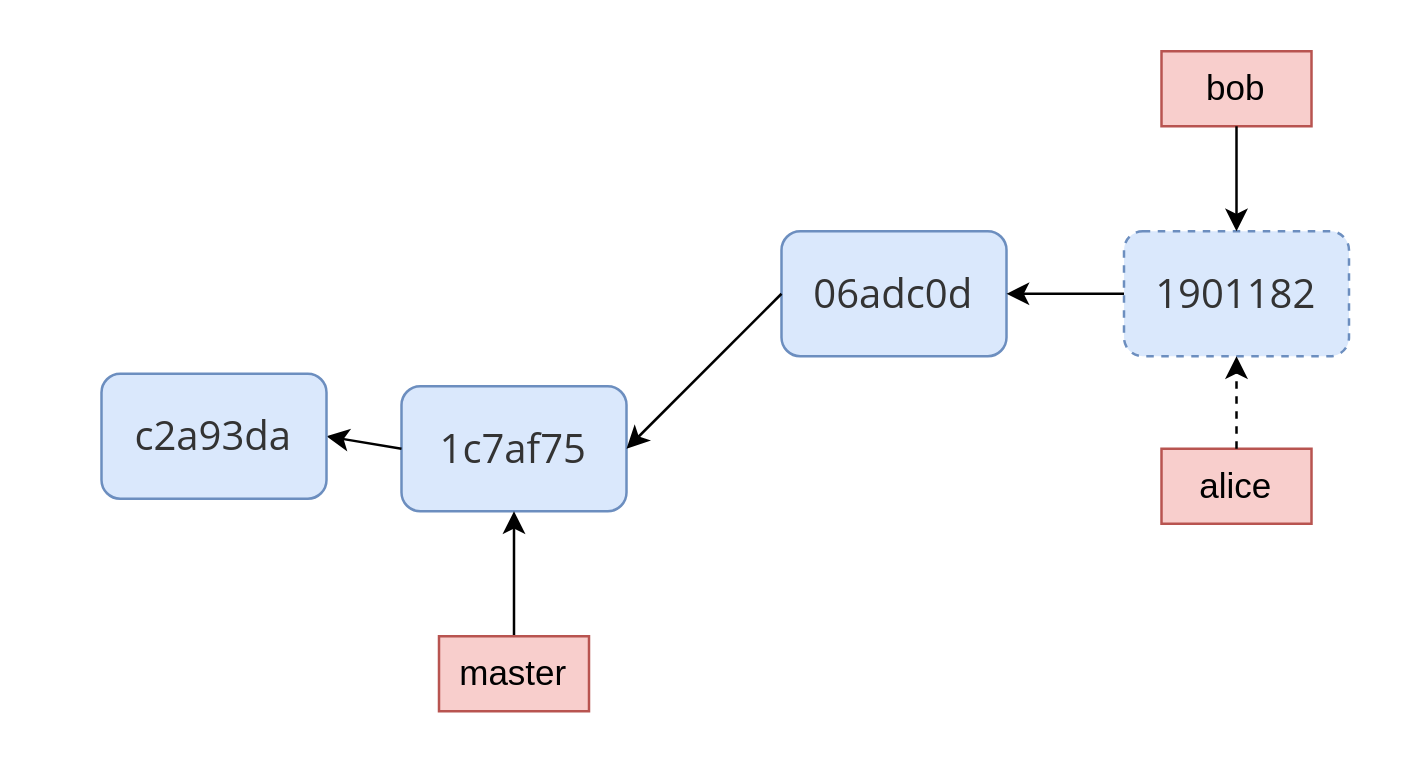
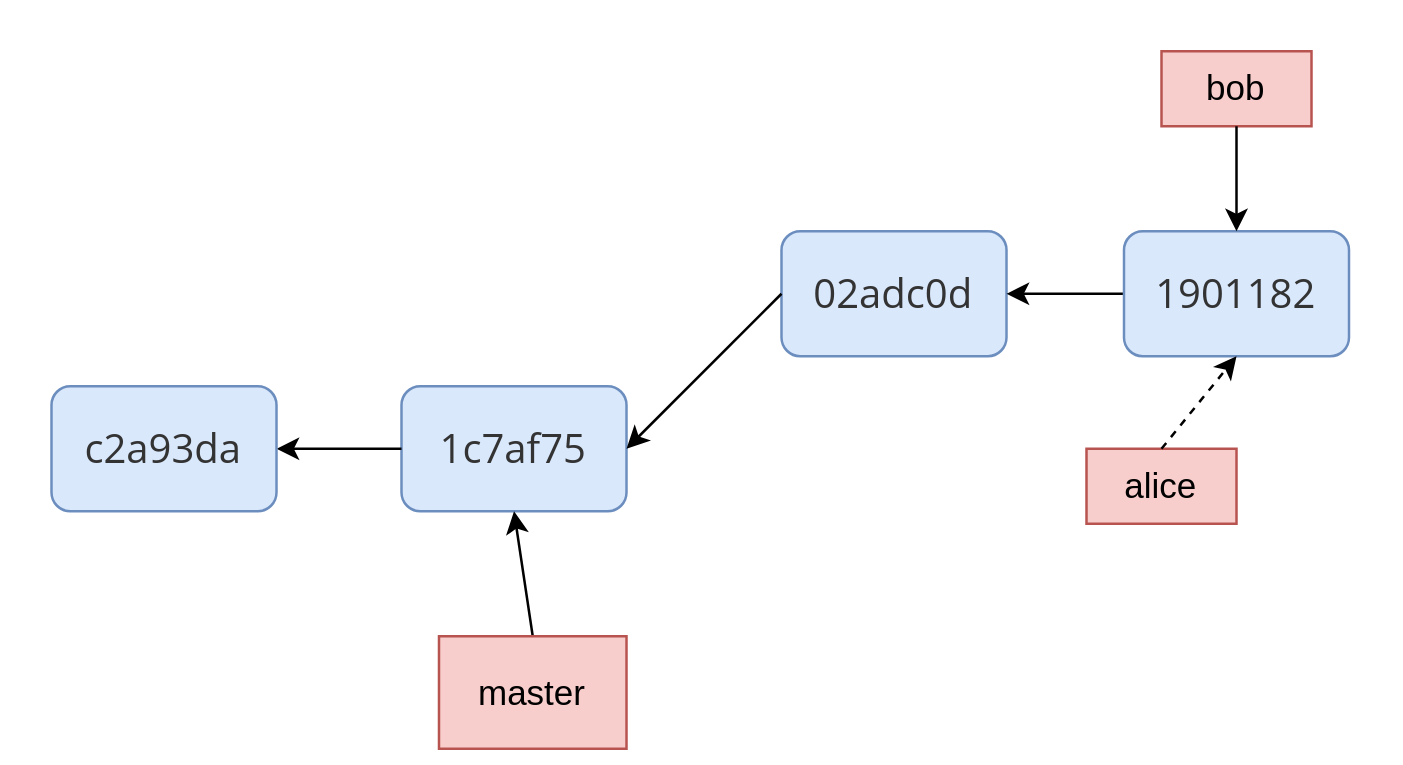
node "06adc0d": label "06adc0d" -> "02adc0d"
node "1901182": style dashed -> solid
node "c2a93da": moved (214, 436) -> (164, 449)
node "alice": moved (1236, 486) -> (1161, 486)
node "master": size 150x75 -> 188x113
